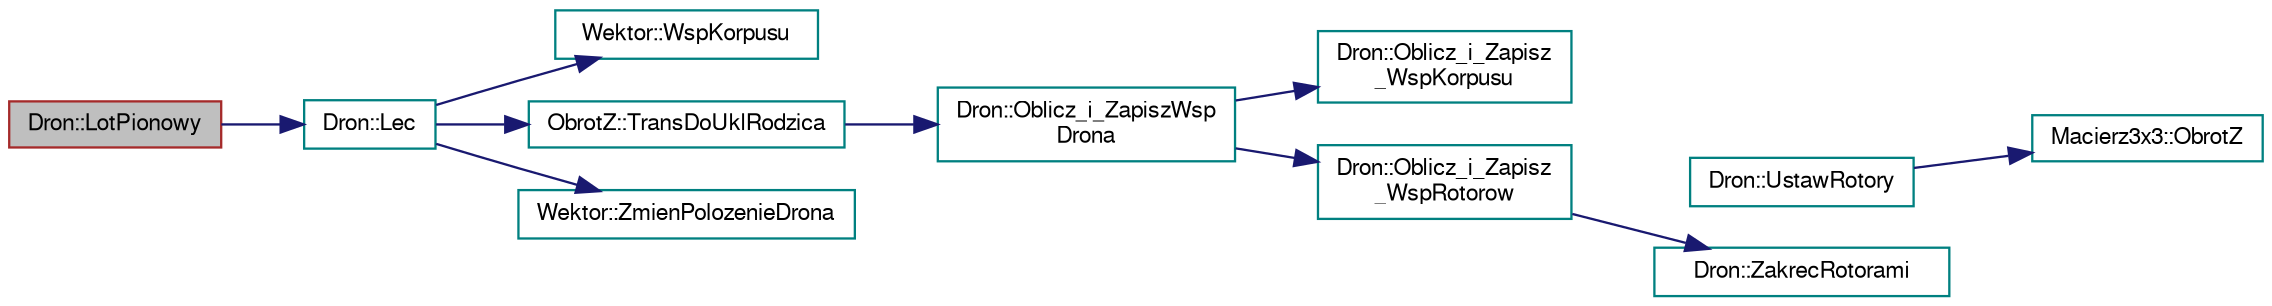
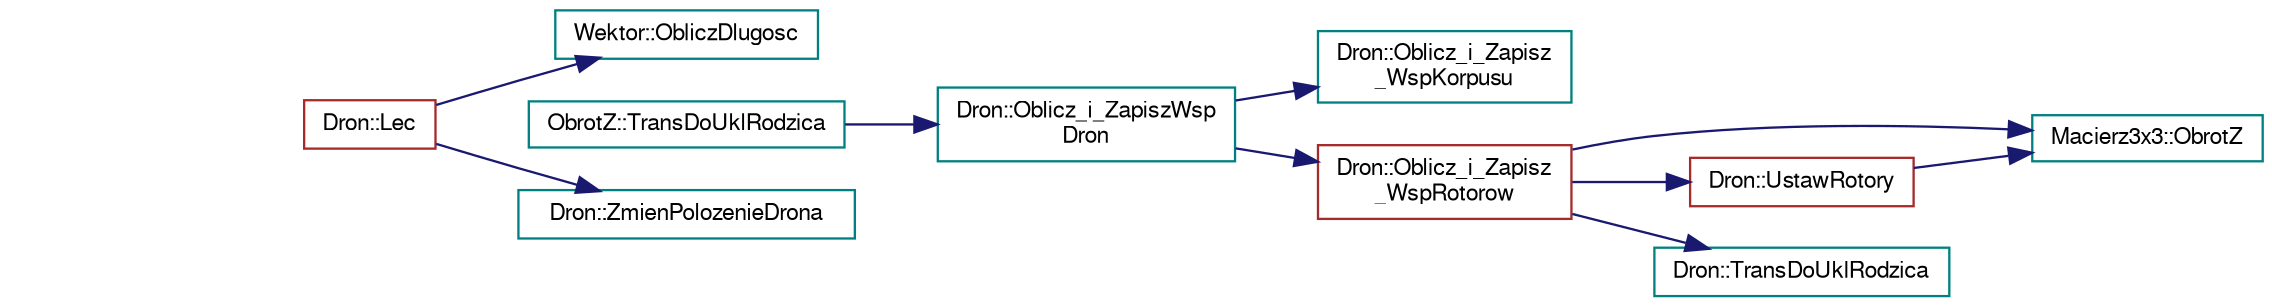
node "Wektor::WspKorpusu": label "Wektor::WspKorpusu" -> "Wektor::ObliczDlugosc"
node "Dron::LotPionowy": removed
node "Dron::Lec": color teal -> brown
edge "Dron::Lec" -> "ObrotZ::TransDoUklRodzica": removed
node "Dron::Oblicz_i_ZapiszWsp Drona": label "Dron::Oblicz_i_ZapiszWsp Drona" -> "Dron::Oblicz_i_ZapiszWsp Dron"
edge "Dron::Oblicz_i_Zapisz _WspRotorow" -> "Macierz3x3::ObrotZ": added
node "Dron::Oblicz_i_Zapisz _WspRotorow": color teal -> brown
edge "Dron::Oblicz_i_Zapisz _WspRotorow" -> "Dron::UstawRotory": added
node "Dron::UstawRotory": color teal -> brown
node "Wektor::ZmienPolozenieDrona": label "Wektor::ZmienPolozenieDrona" -> "Dron::ZmienPolozenieDrona"
node "Dron::ZakrecRotorami": label "Dron::ZakrecRotorami" -> "Dron::TransDoUklRodzica"
